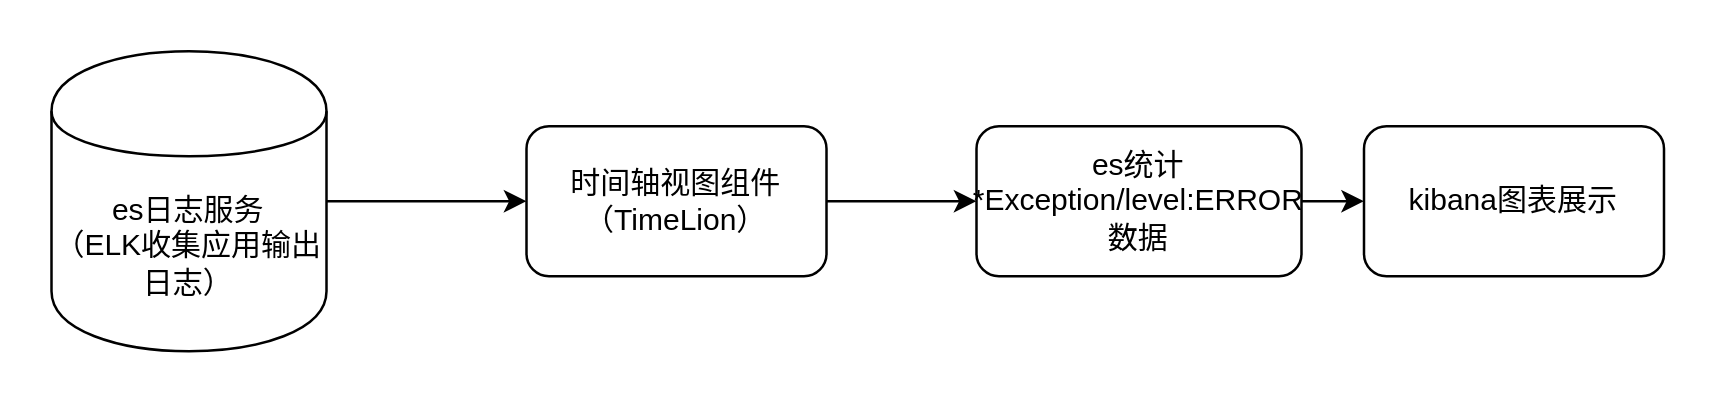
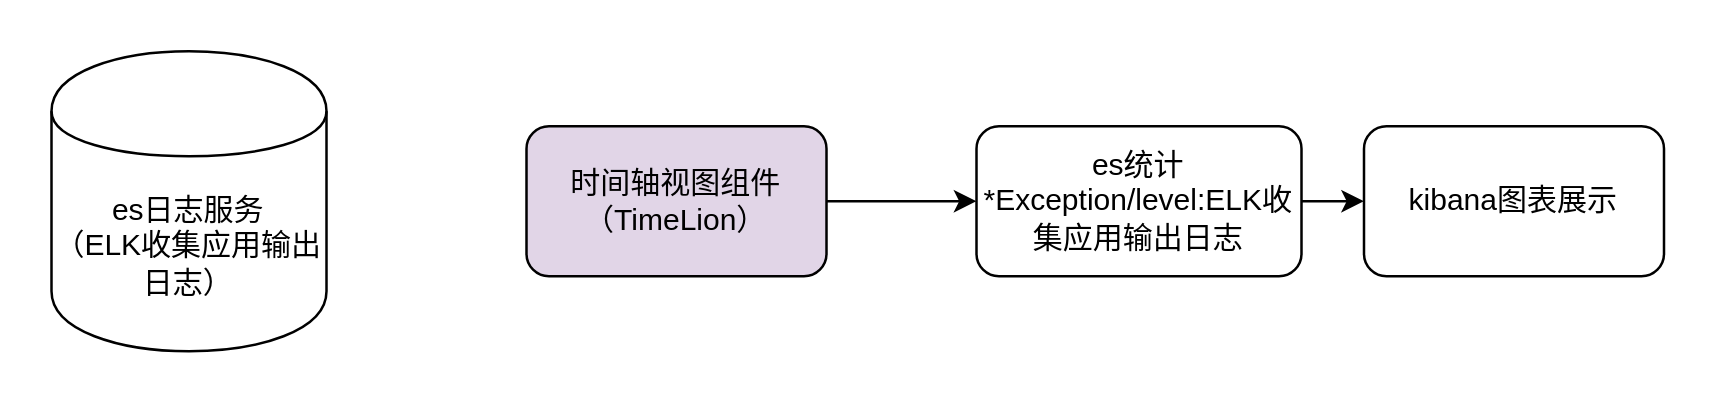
edge "es日志服务 （ELK收集应用输出日志）" -> "时间轴视图组件（TimeLion）": removed
node "时间轴视图组件（TimeLion）": fillcolor #ffffff -> #e1d5e7
node "es统计*Exception/level:ERROR数据": label "es统计*Exception/level:ERROR数据" -> "es统计*Exception/level:ELK收集应用输出日志"
